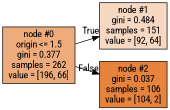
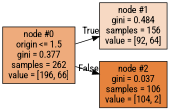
node "node #1 gini = 0.484 samples = 151 value = [92, 64]": label "node #1 gini = 0.484 samples = 151 value = [92, 64]" -> "node #1 gini = 0.484 samples = 156 value = [92, 64]"
